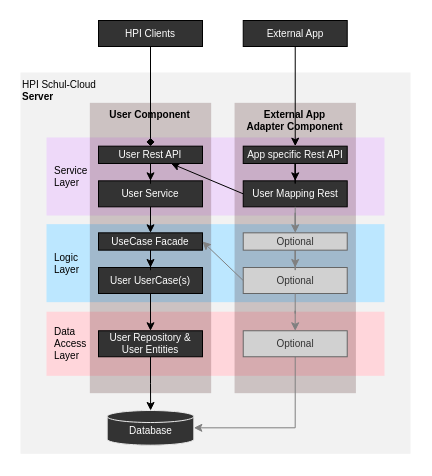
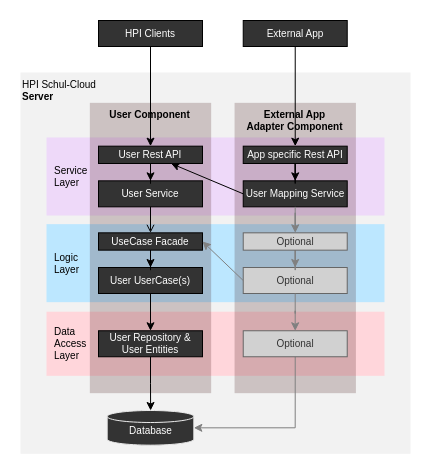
edge "HPI Clients" -> "User Rest API": arrowhead diamond -> classic
node "User Mapping Rest": label "User Mapping Rest" -> "User Mapping Service"
edge "User Service" -> "UseCase Facade": arrowhead classic -> open
